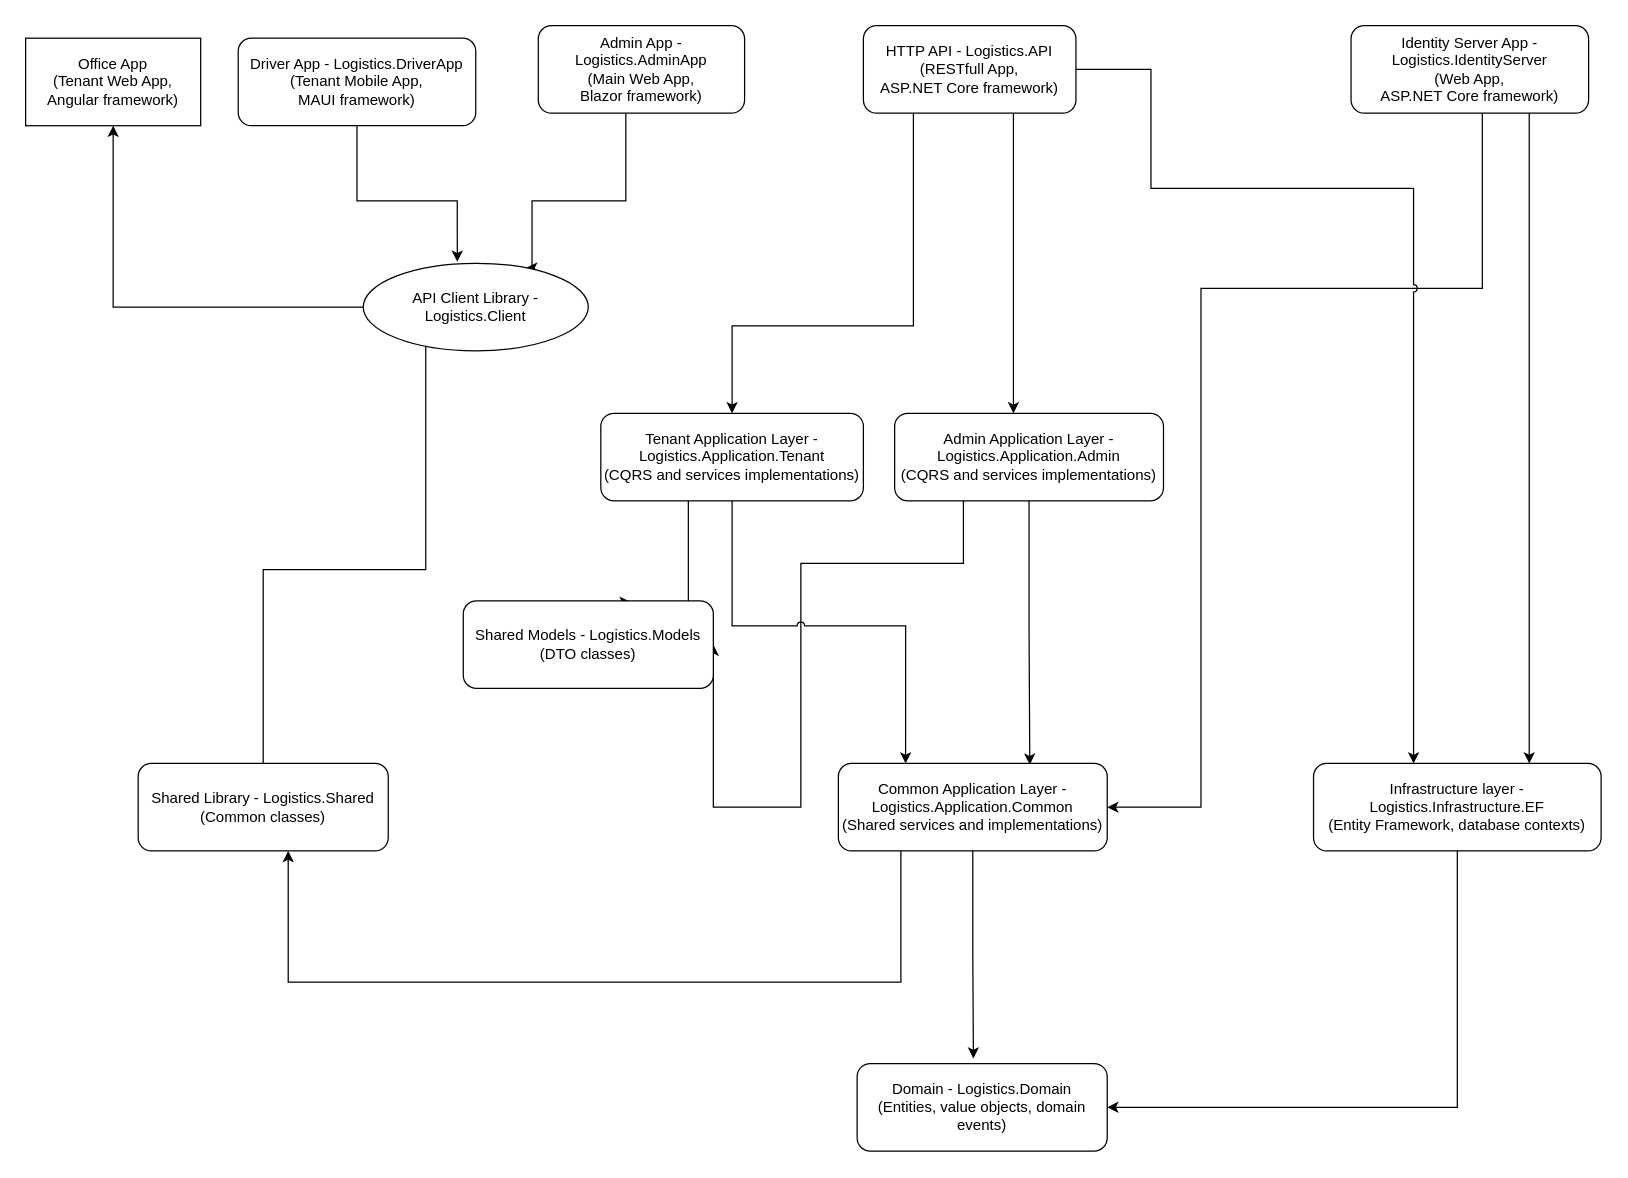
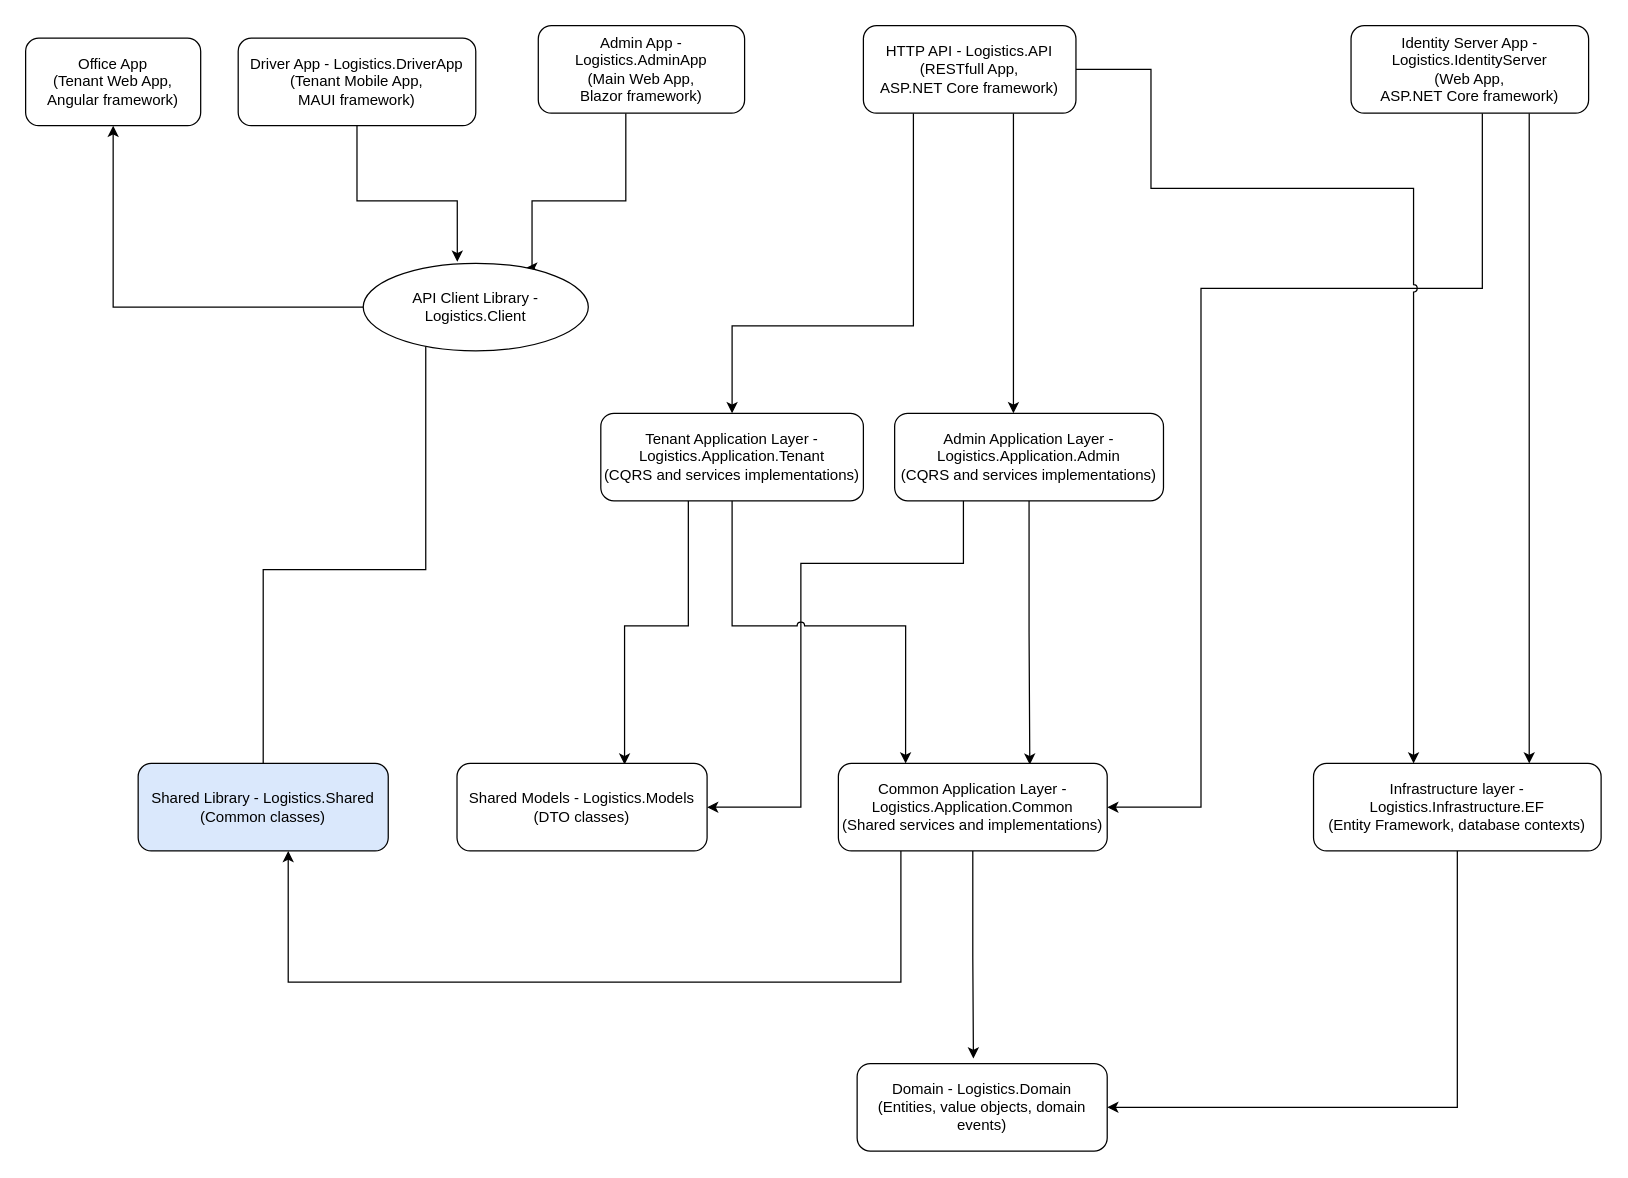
node "Office App (Tenant Web App, Angular framework)": shape rectangle -> rounded rectangle
node "Shared Models - Logistics.Models (DTO classes)": moved (588, 644) -> (582, 807)
node "Shared Library - Logistics.Shared (Common classes)": fillcolor #ffffff -> #dae8fc
